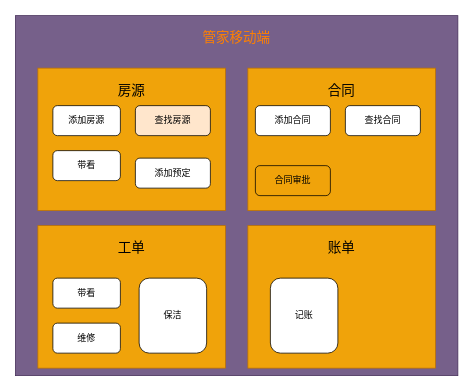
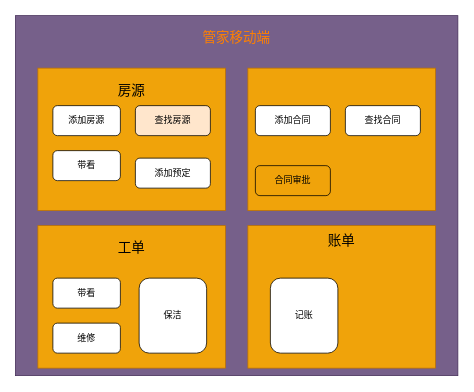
node "合同": removed
node "账单": moved (342, 248) -> (342, 240)
